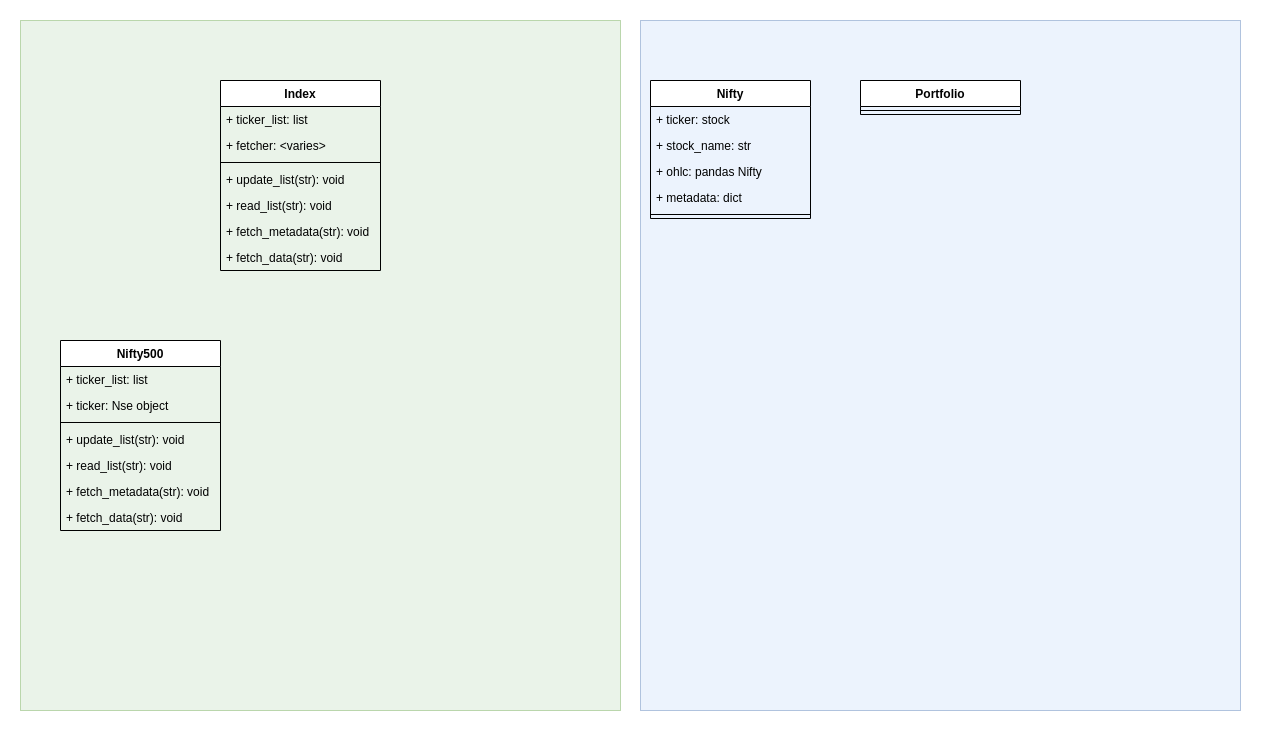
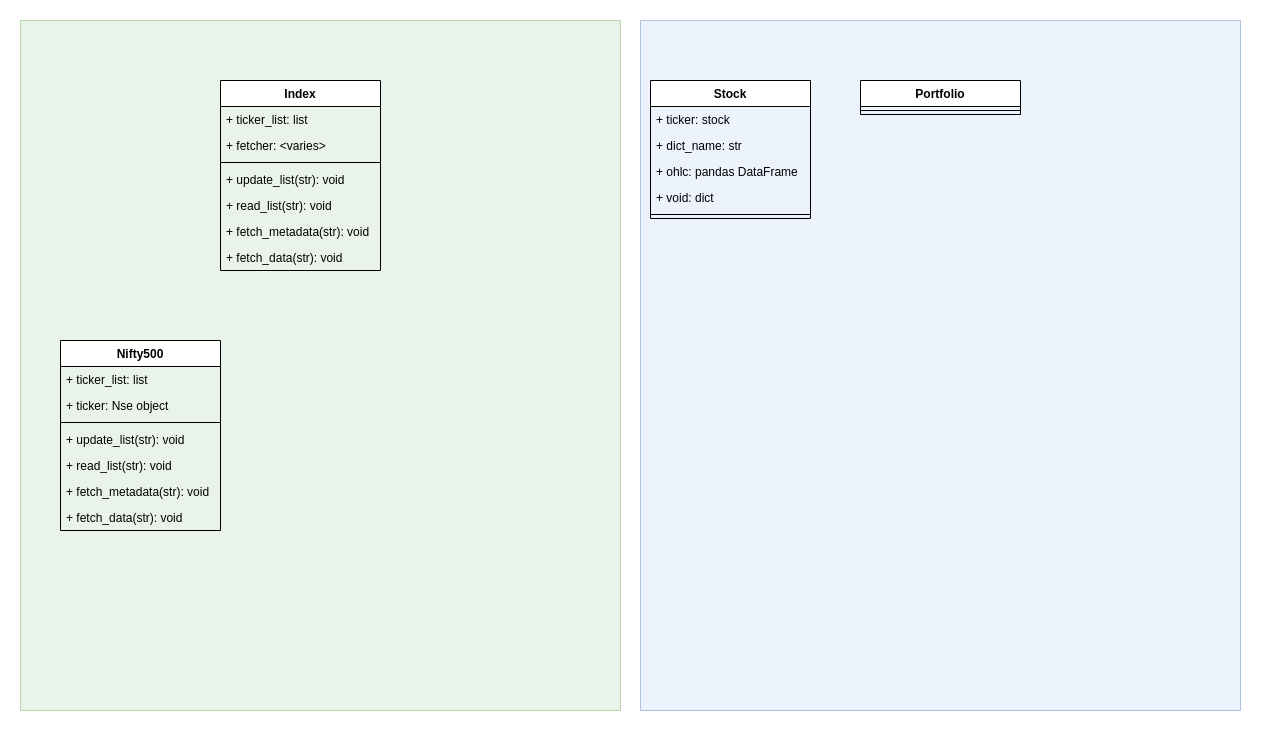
node "Nifty": label "Nifty" -> "Stock"
node "+ stock_name: str": label "+ stock_name: str" -> "+ dict_name: str"
node "+ ohlc: pandas Nifty": label "+ ohlc: pandas Nifty" -> "+ ohlc: pandas DataFrame"
node "+ metadata: dict": label "+ metadata: dict" -> "+ void: dict"
